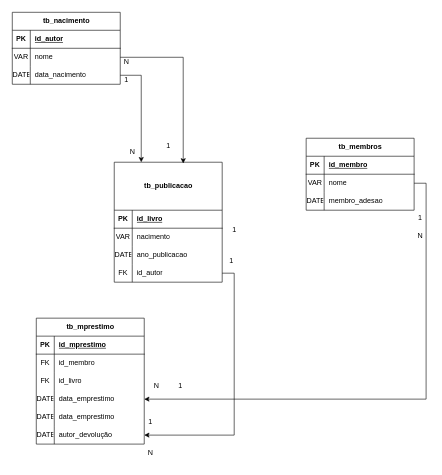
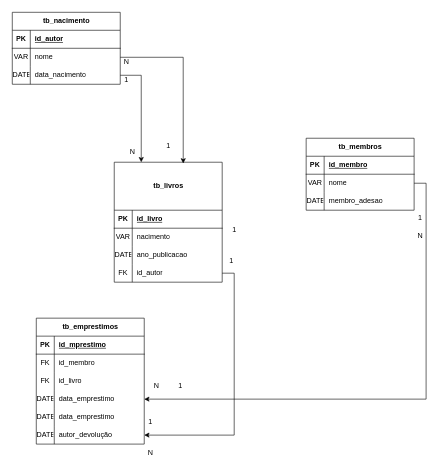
node "tb_publicacao": label "tb_publicacao" -> "tb_livros"
node "tb_mprestimo": label "tb_mprestimo" -> "tb_emprestimos"
